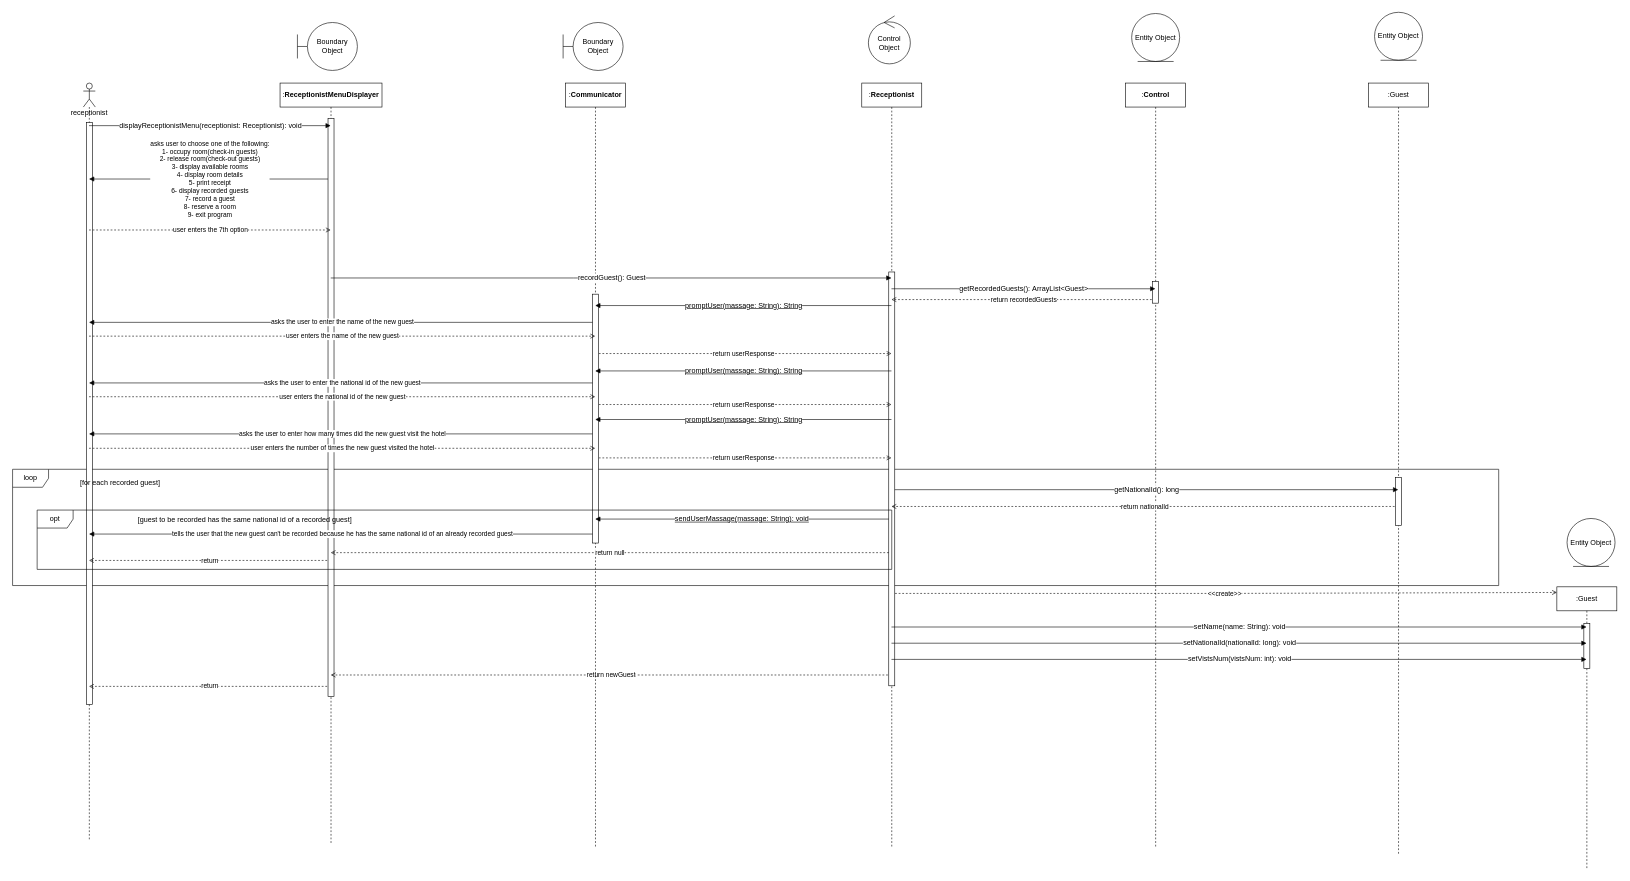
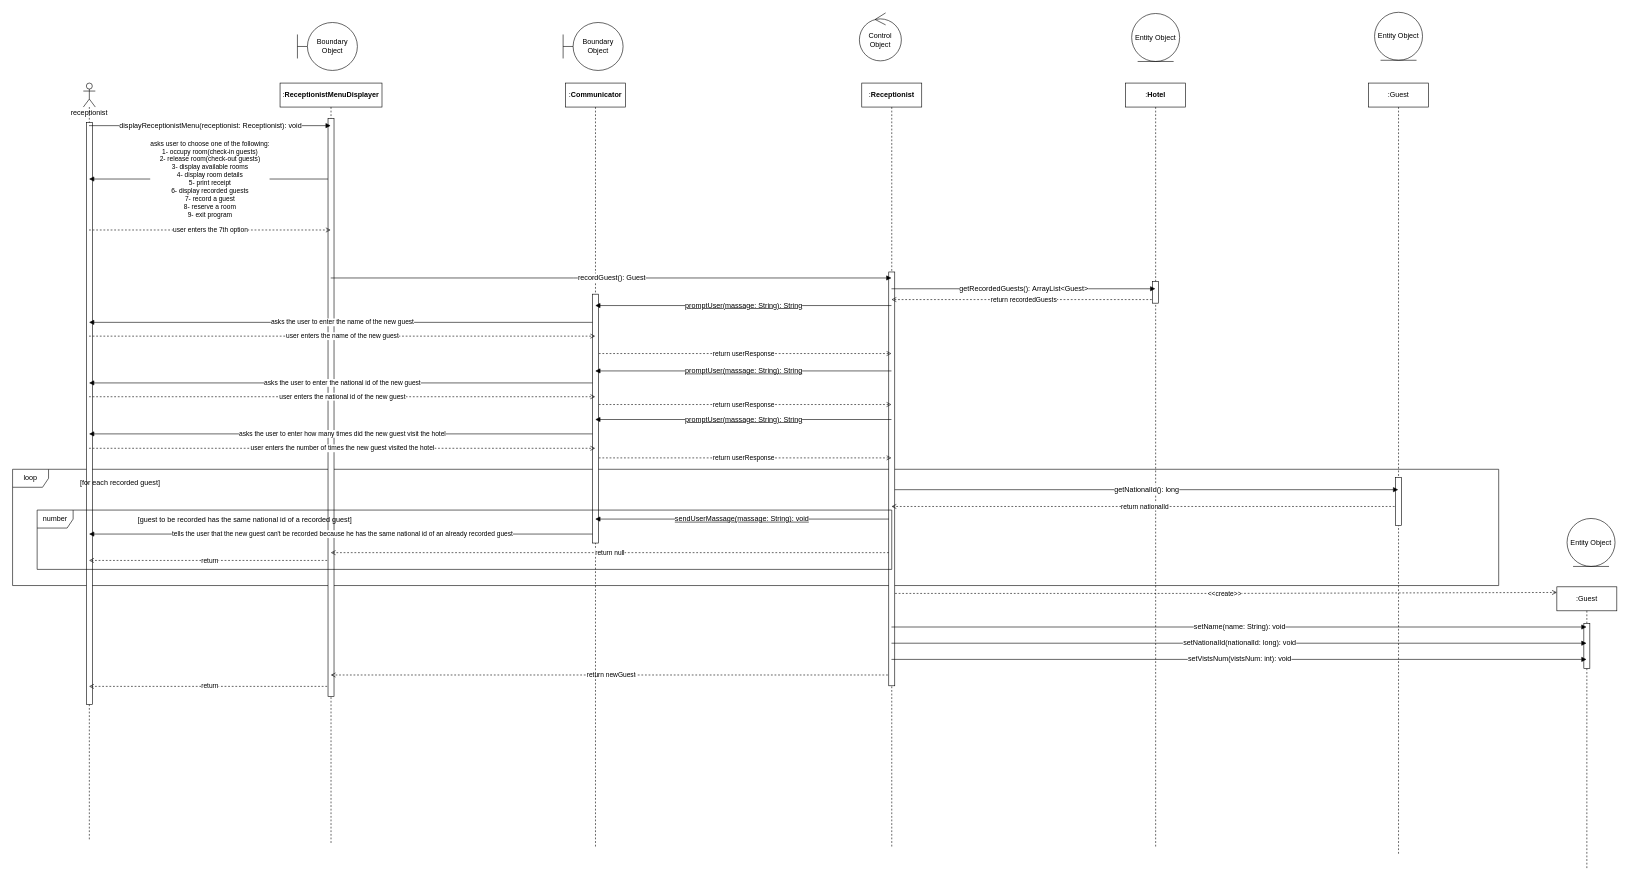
node "Control Object": moved (890, 40) -> (881, 37)
node ":Control": label ":Control" -> ":Hotel"
node "opt": label "opt" -> "number"
